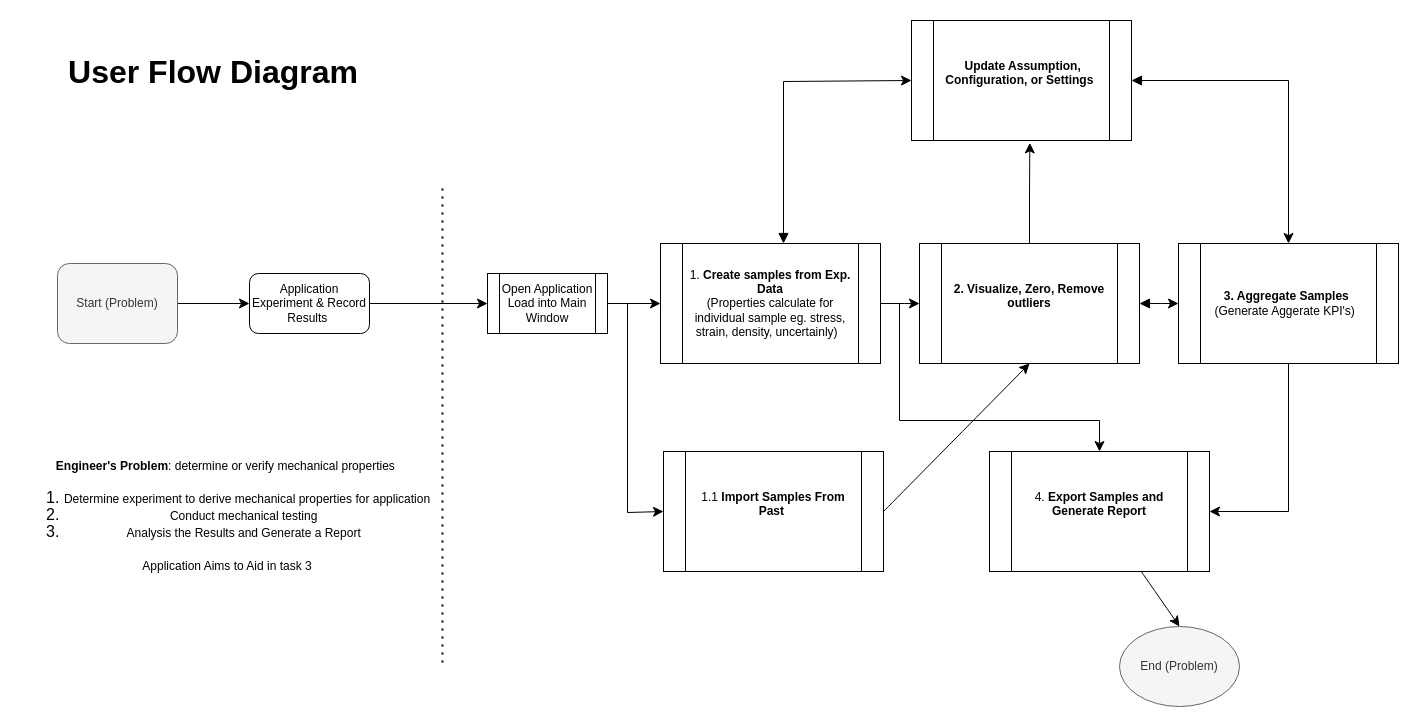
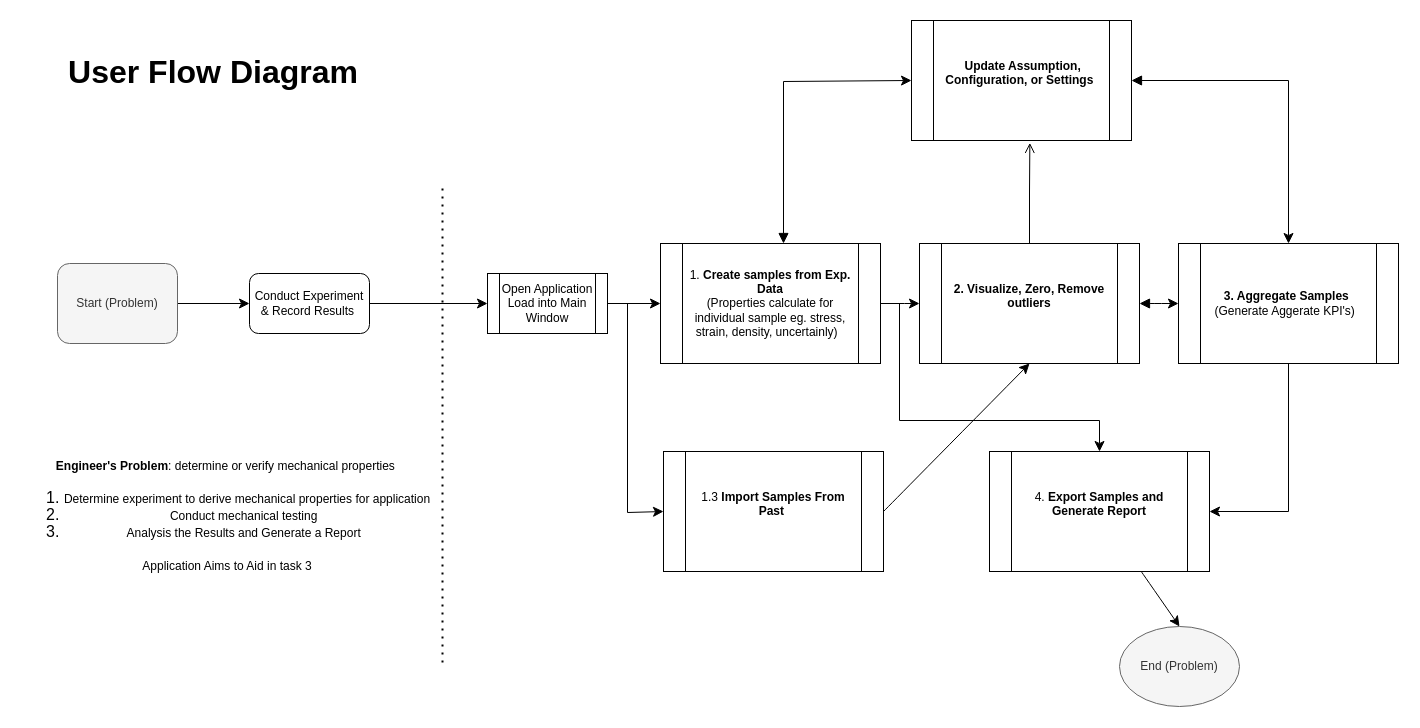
edge "2. Visualize, Zero, Remove outliers" -> "Update Assumption, Configuration, or Settings": arrowhead classic -> open
node "Application Experiment & Record Results": label "Application Experiment & Record Results" -> "Conduct Experiment & Record Results"
node "1.1 Import Samples From Past": label "1.1 Import Samples From Past" -> "1.3 Import Samples From Past"
